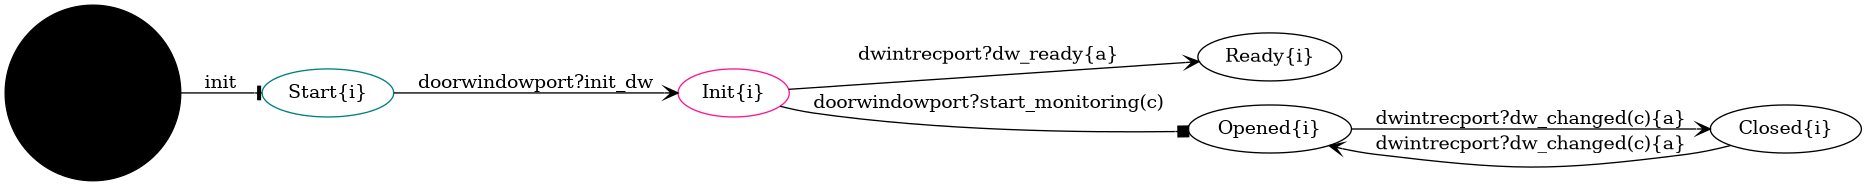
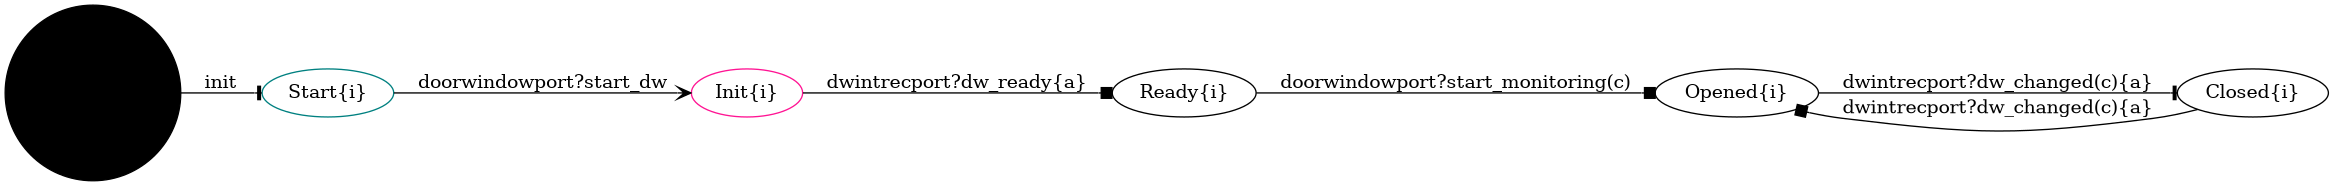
edge "Init{i}" -> "Ready{i}": arrowhead vee -> box
edge "Start{i}" -> "Init{i}": label "doorwindowport?init_dw" -> "doorwindowport?start_dw"
edge "Init{i}" -> "Opened{i}": now "Ready{i}" -> "Opened{i}"
edge "Opened{i}" -> "Closed{i}": arrowhead vee -> tee
edge "Closed{i}" -> "Opened{i}": arrowhead vee -> box
